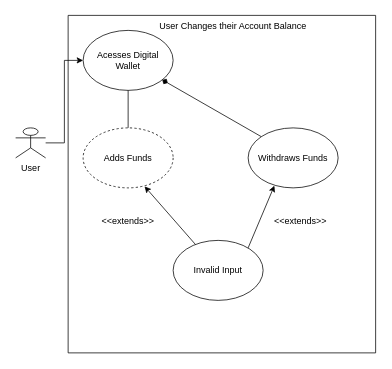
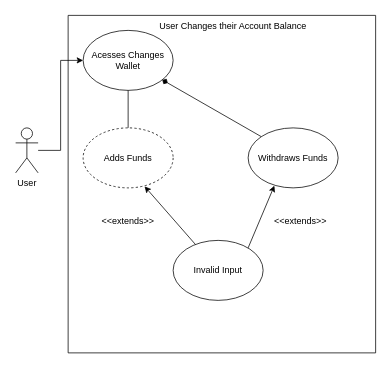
node "Acesses Digital Wallet": label "Acesses Digital Wallet" -> "Acesses Changes Wallet"
node "User": size 30x30 -> 23x45
